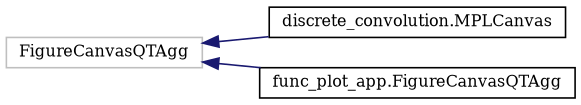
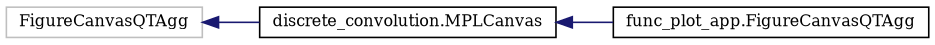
edge "func_plot_app.FigureCanvasQTAgg" -> "FigureCanvasQTAgg": now "func_plot_app.FigureCanvasQTAgg" -> "discrete_convolution.MPLCanvas"
